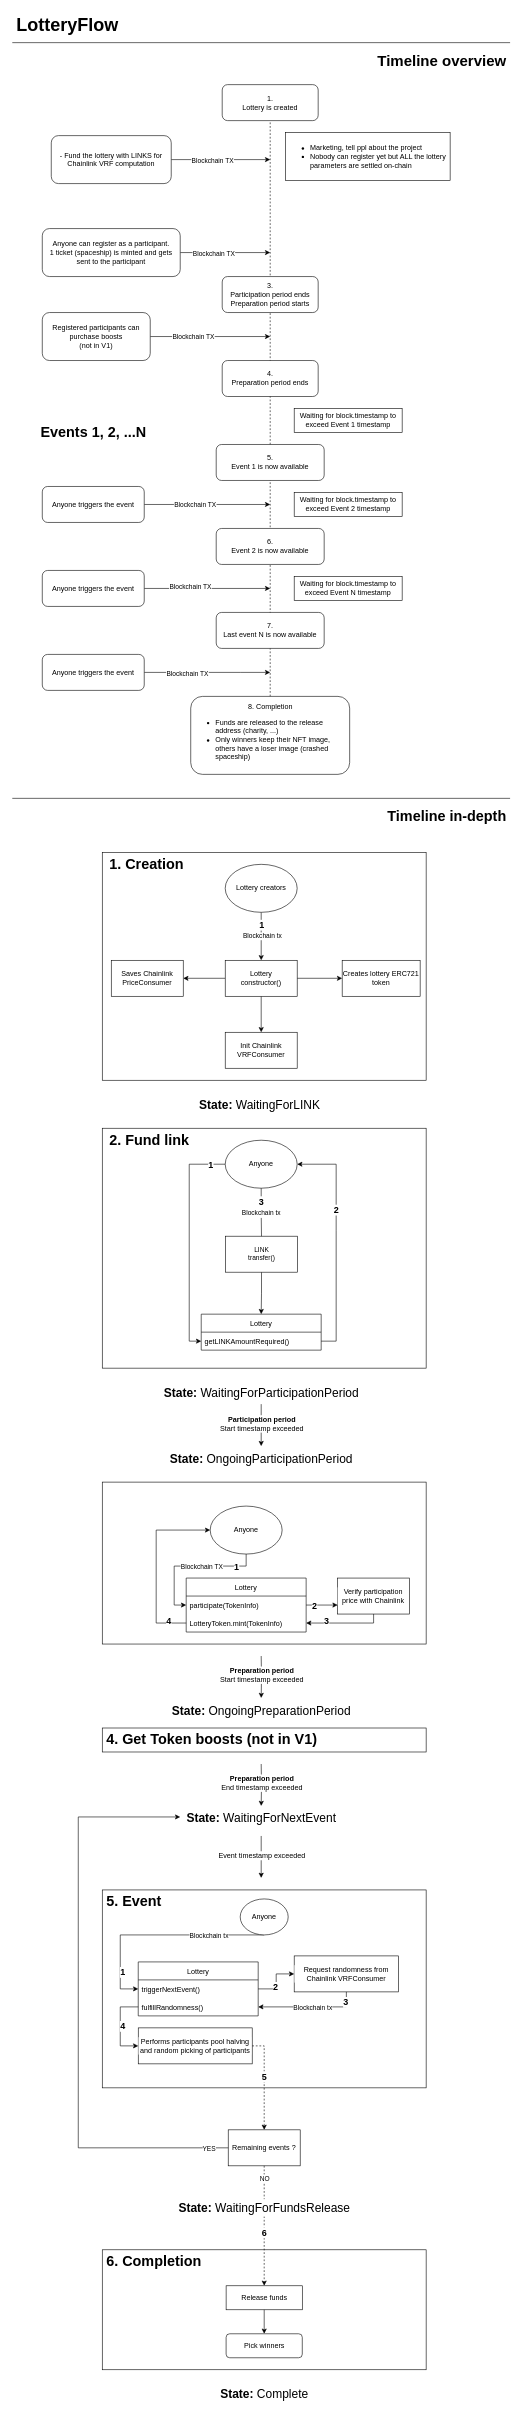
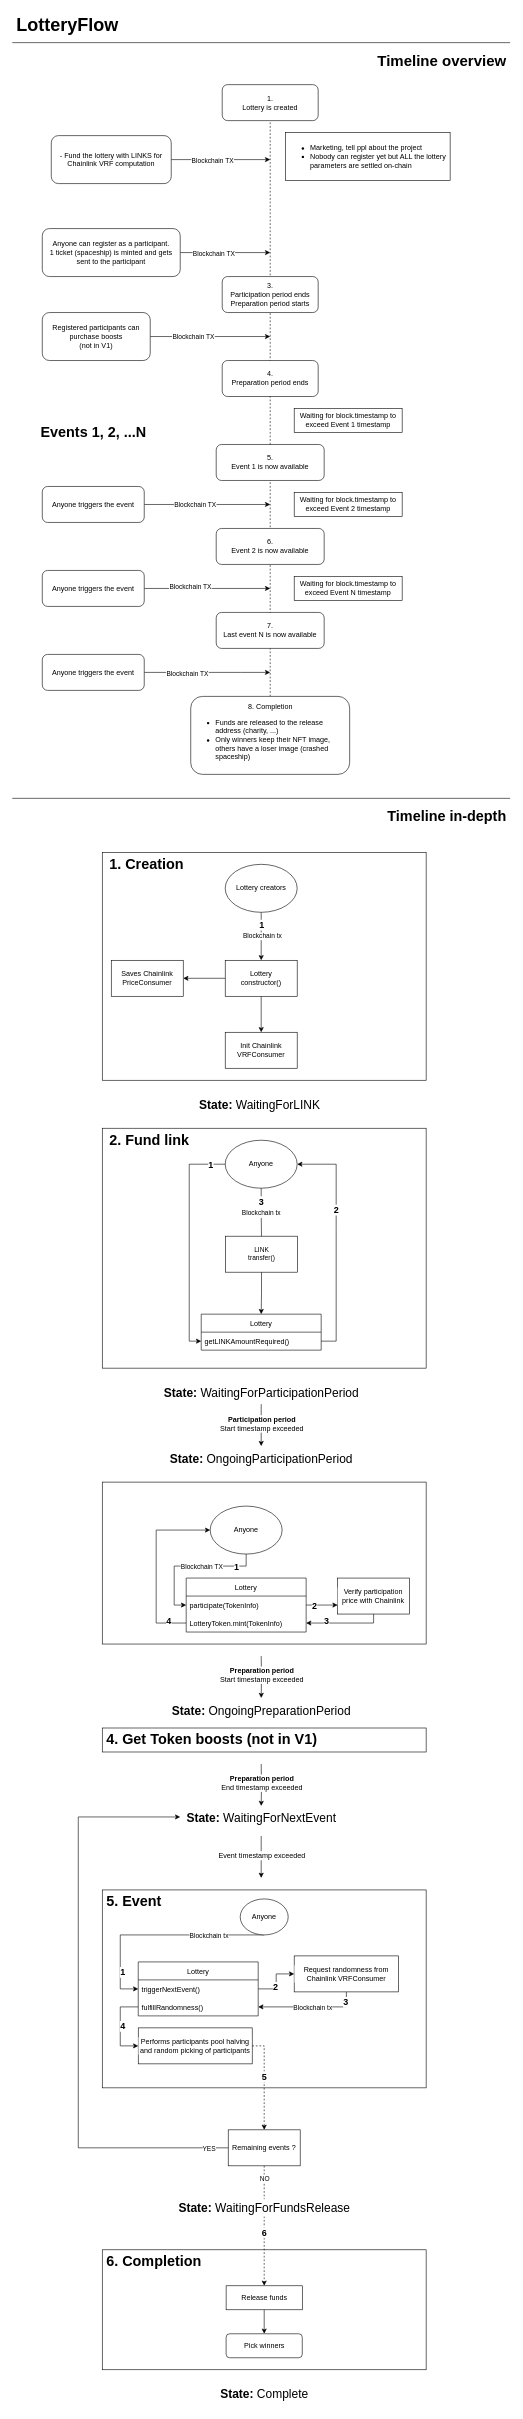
edge "Lottery constructor()" -> "Creates lottery ERC721 token": removed
node "Creates lottery ERC721 token": removed
